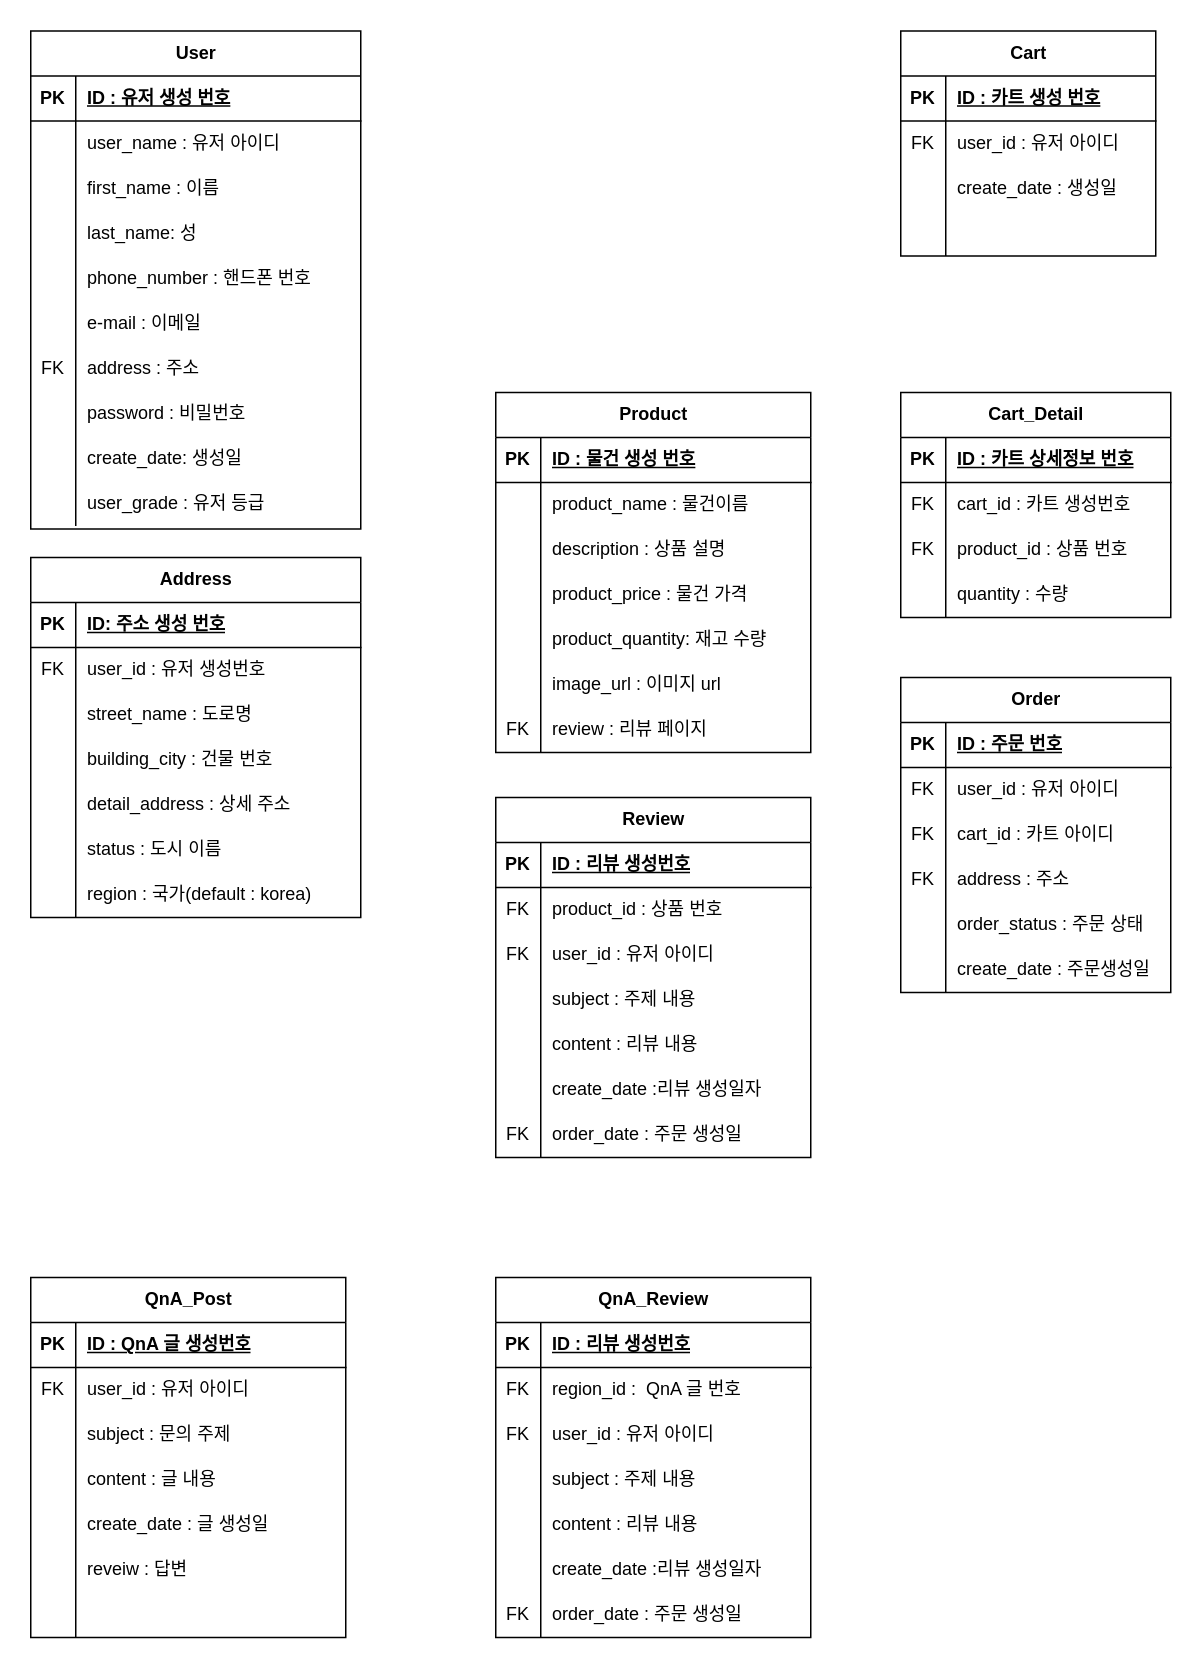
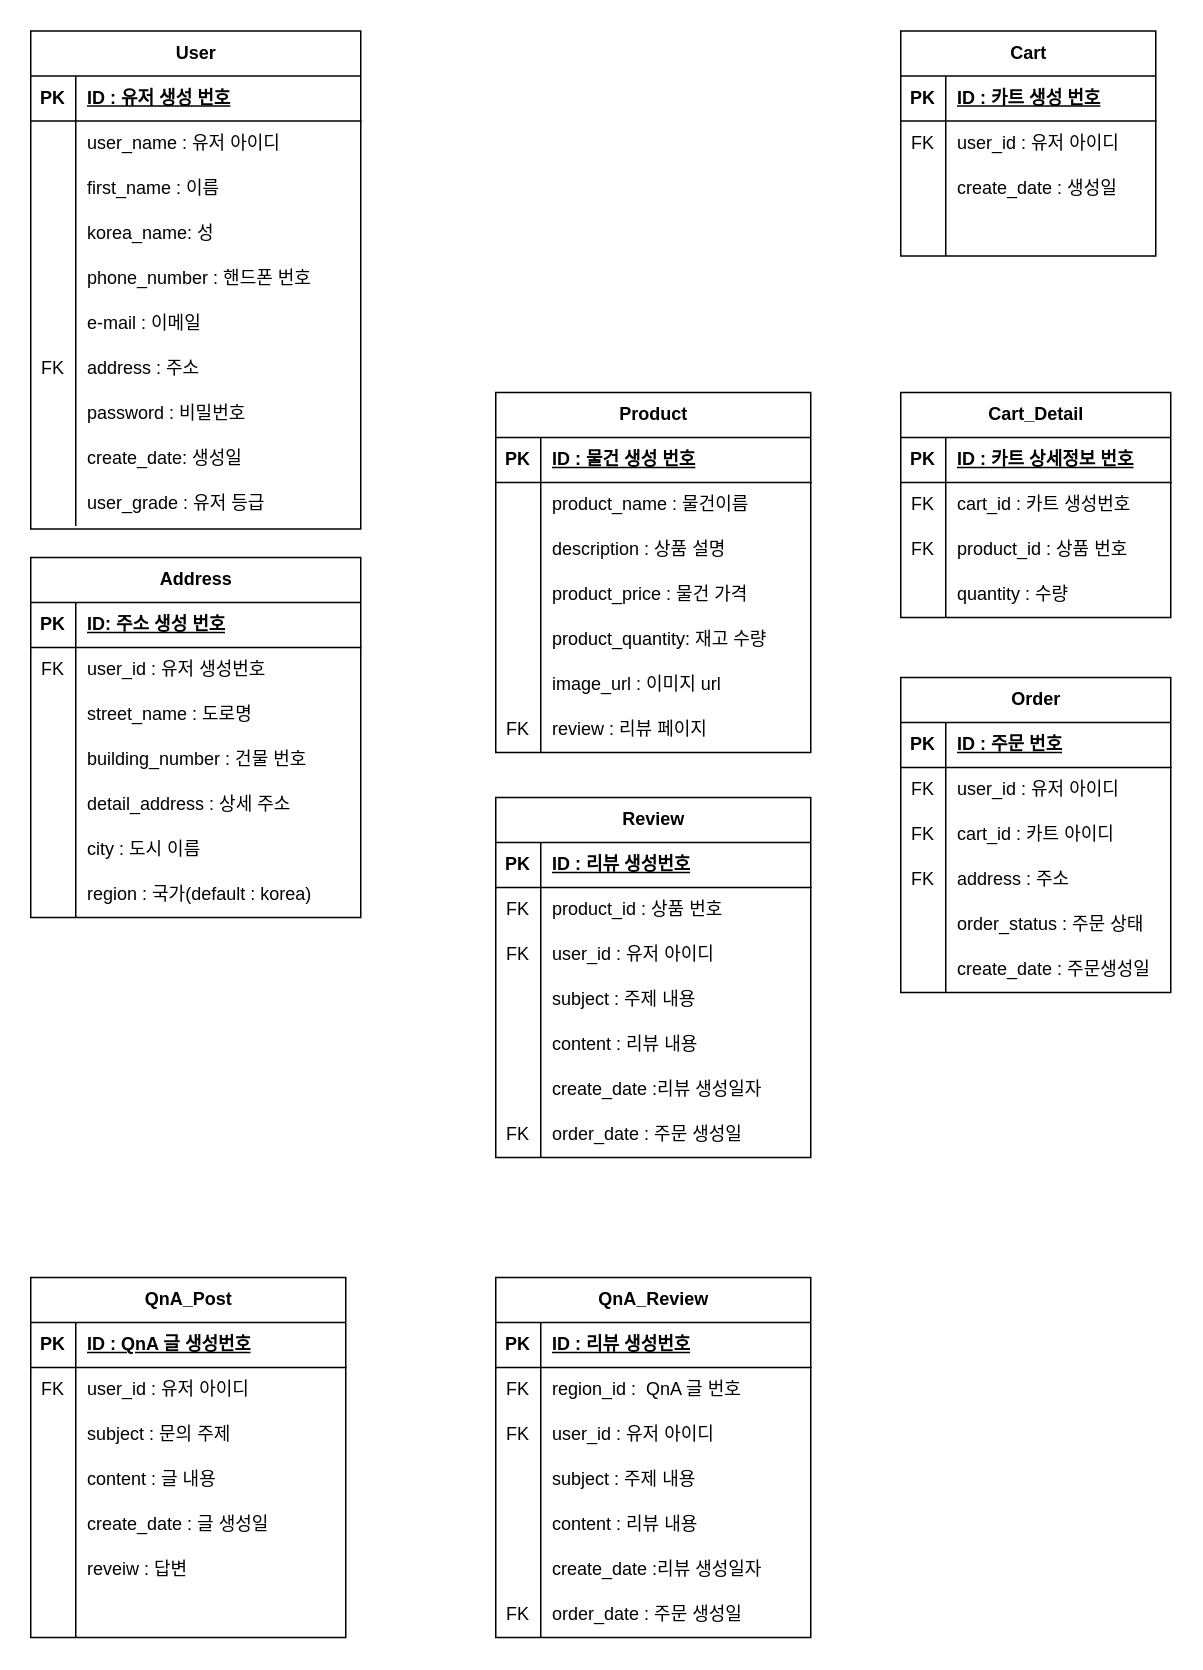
node "last_name: 성": label "last_name: 성" -> "korea_name: 성"
node "building_city : 건물 번호": label "building_city : 건물 번호" -> "building_number : 건물 번호"
node "status : 도시 이름": label "status : 도시 이름" -> "city : 도시 이름"
